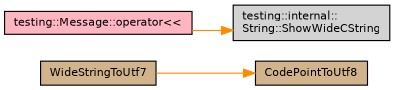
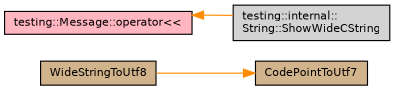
edge "testing::Message::operator<<" -> "testing::internal:: String::ShowWideCString": reversed
node "WideStringToUtf7": label "WideStringToUtf7" -> "WideStringToUtf8"
node "CodePointToUtf8": label "CodePointToUtf8" -> "CodePointToUtf7"
